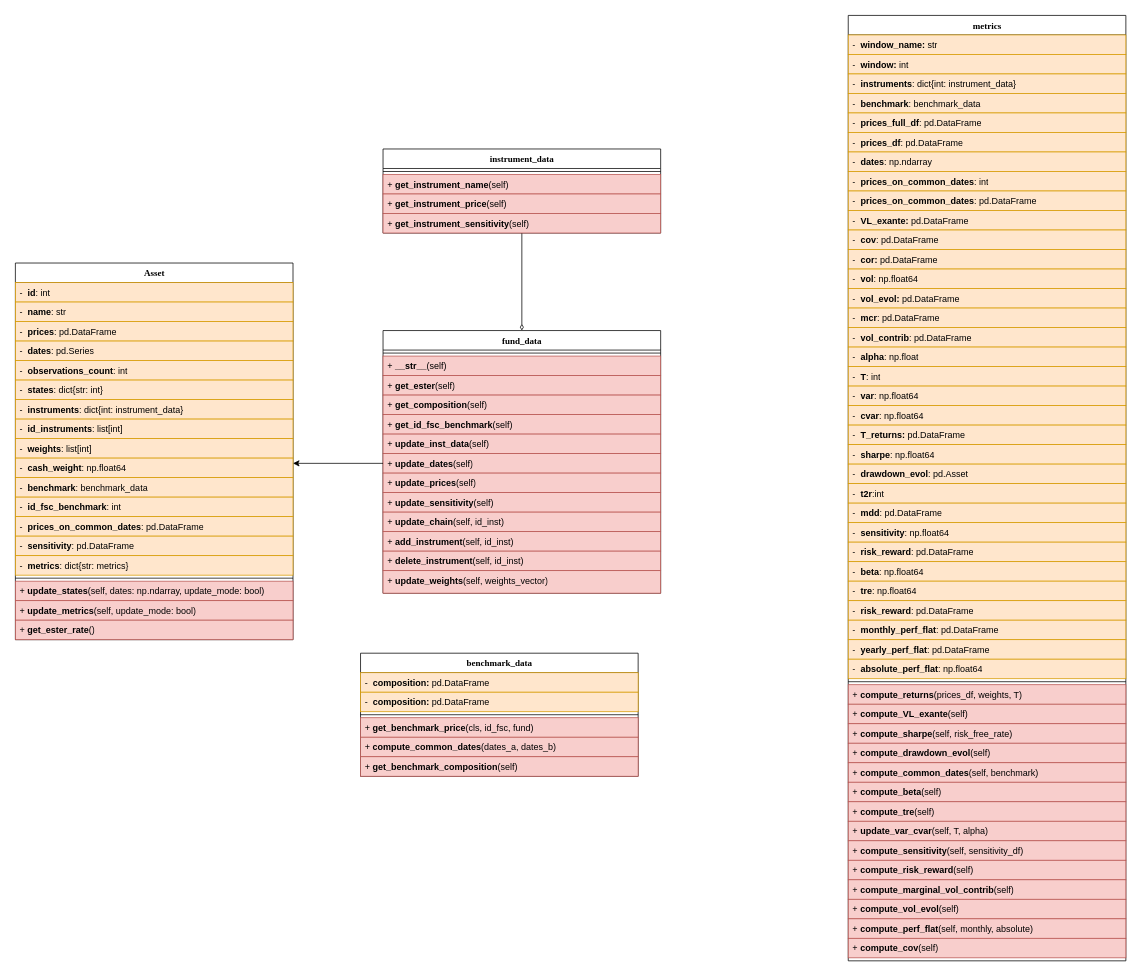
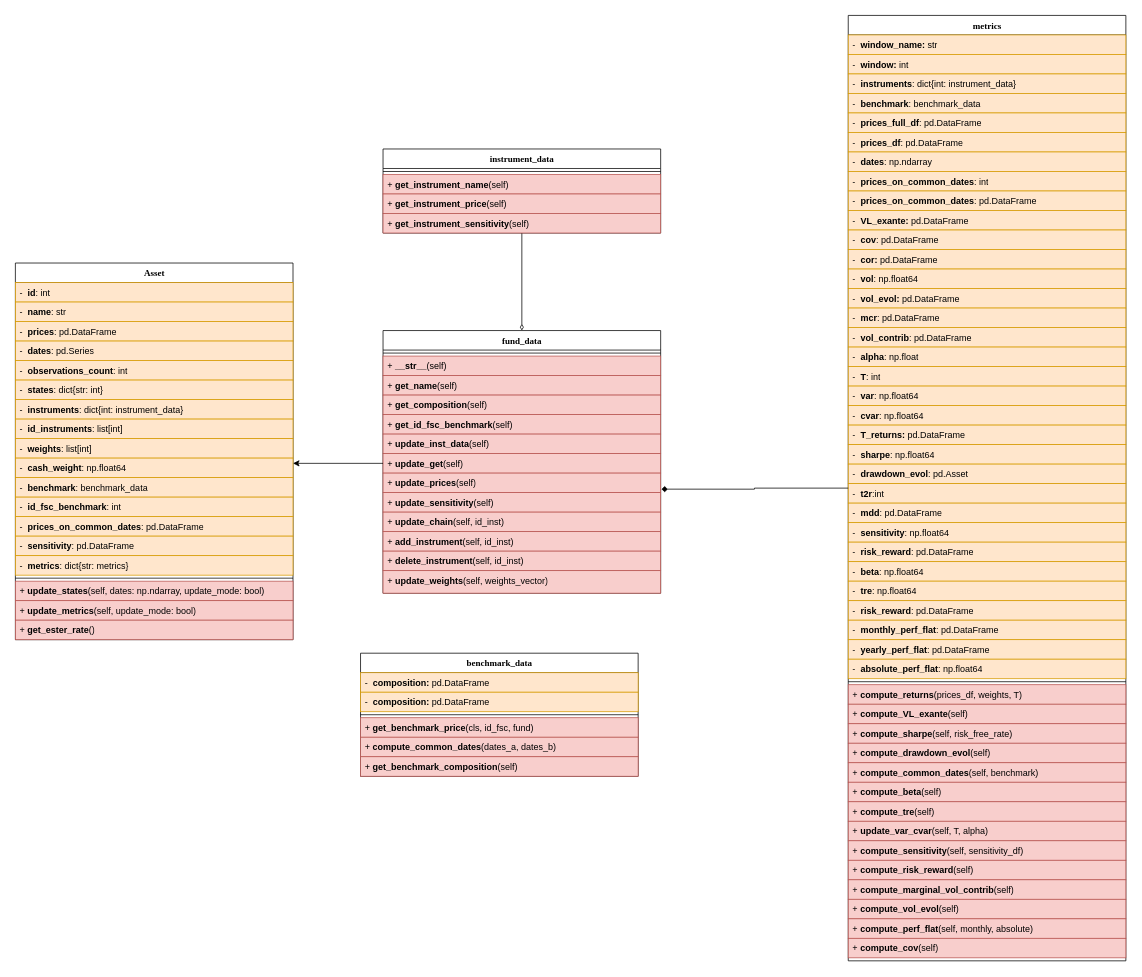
node "+ get_ester(self)": label "+ get_ester(self)" -> "+ get_name(self)"
node "+ update_dates(self)": label "+ update_dates(self)" -> "+ update_get(self)"
edge "metrics" -> "+ update_sensitivity(self)": added
